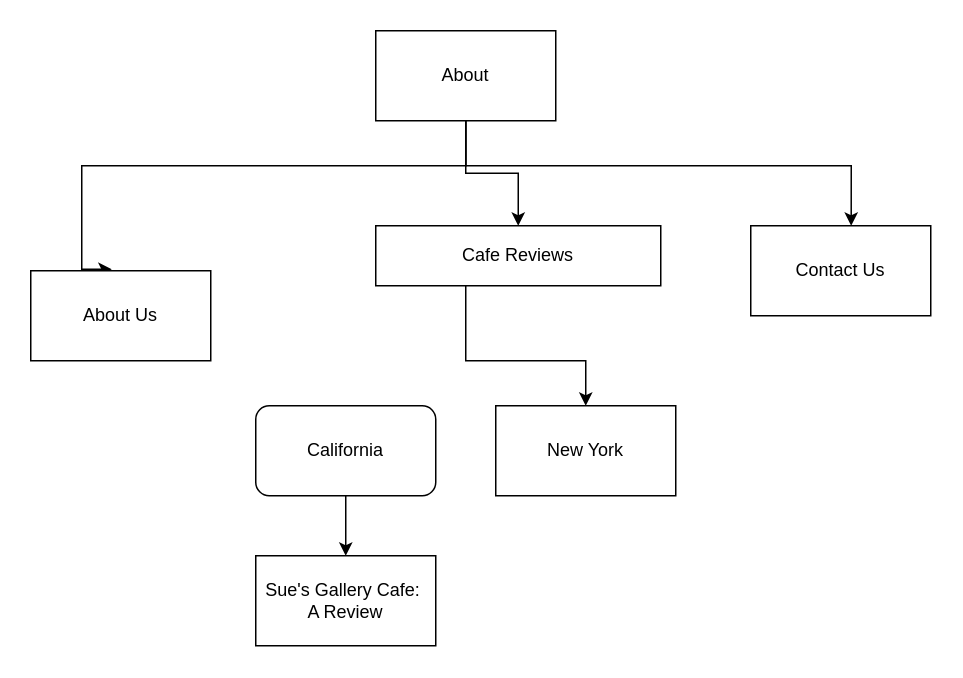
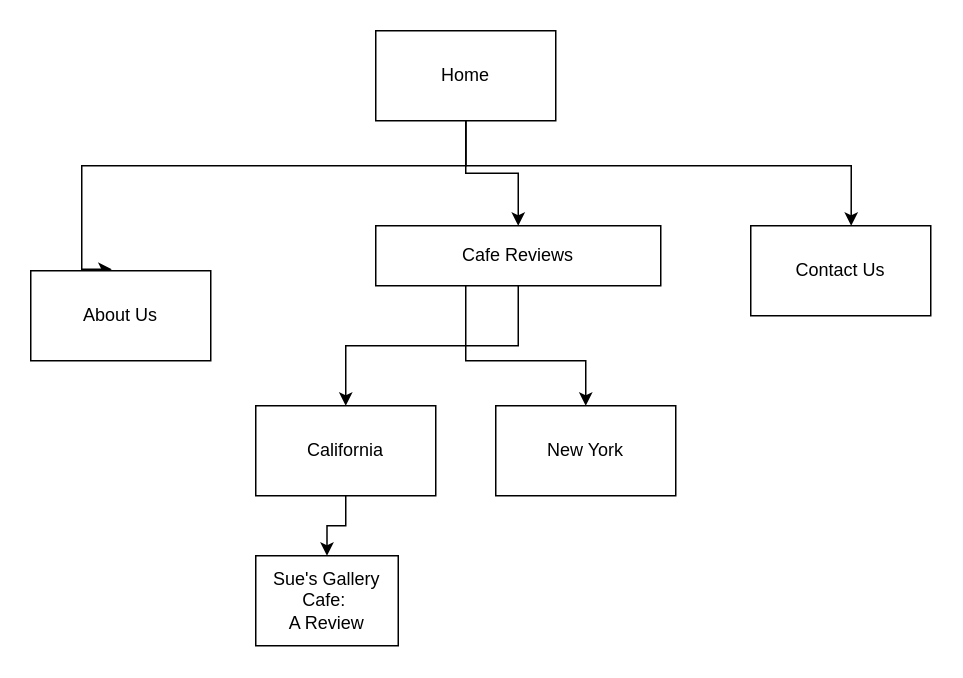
node "About": label "About" -> "Home"
edge "Cafe Reviews" -> "California": added
node "California": shape rounded rectangle -> rectangle
node "Sue's Gallery Cafe: A Review": size 180x90 -> 143x90
